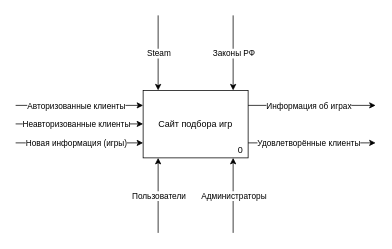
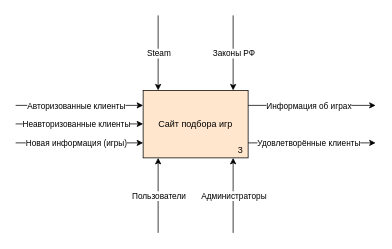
node "Сайт подбора игр": fillcolor #ffffff -> #ffe6cc
node "0": label "0" -> "3"
